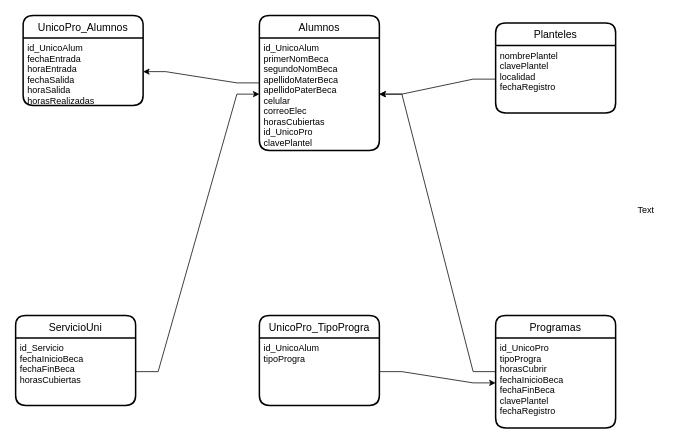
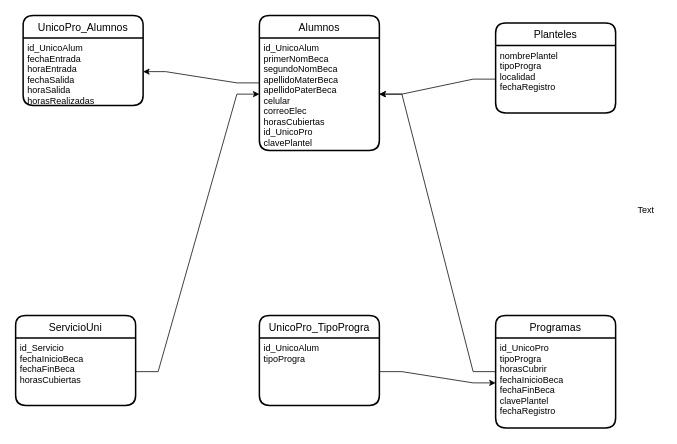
node "nombrePlantel clavePlantel localidad fechaRegistro": label "nombrePlantel clavePlantel localidad fechaRegistro" -> "nombrePlantel tipoProgra localidad fechaRegistro"
